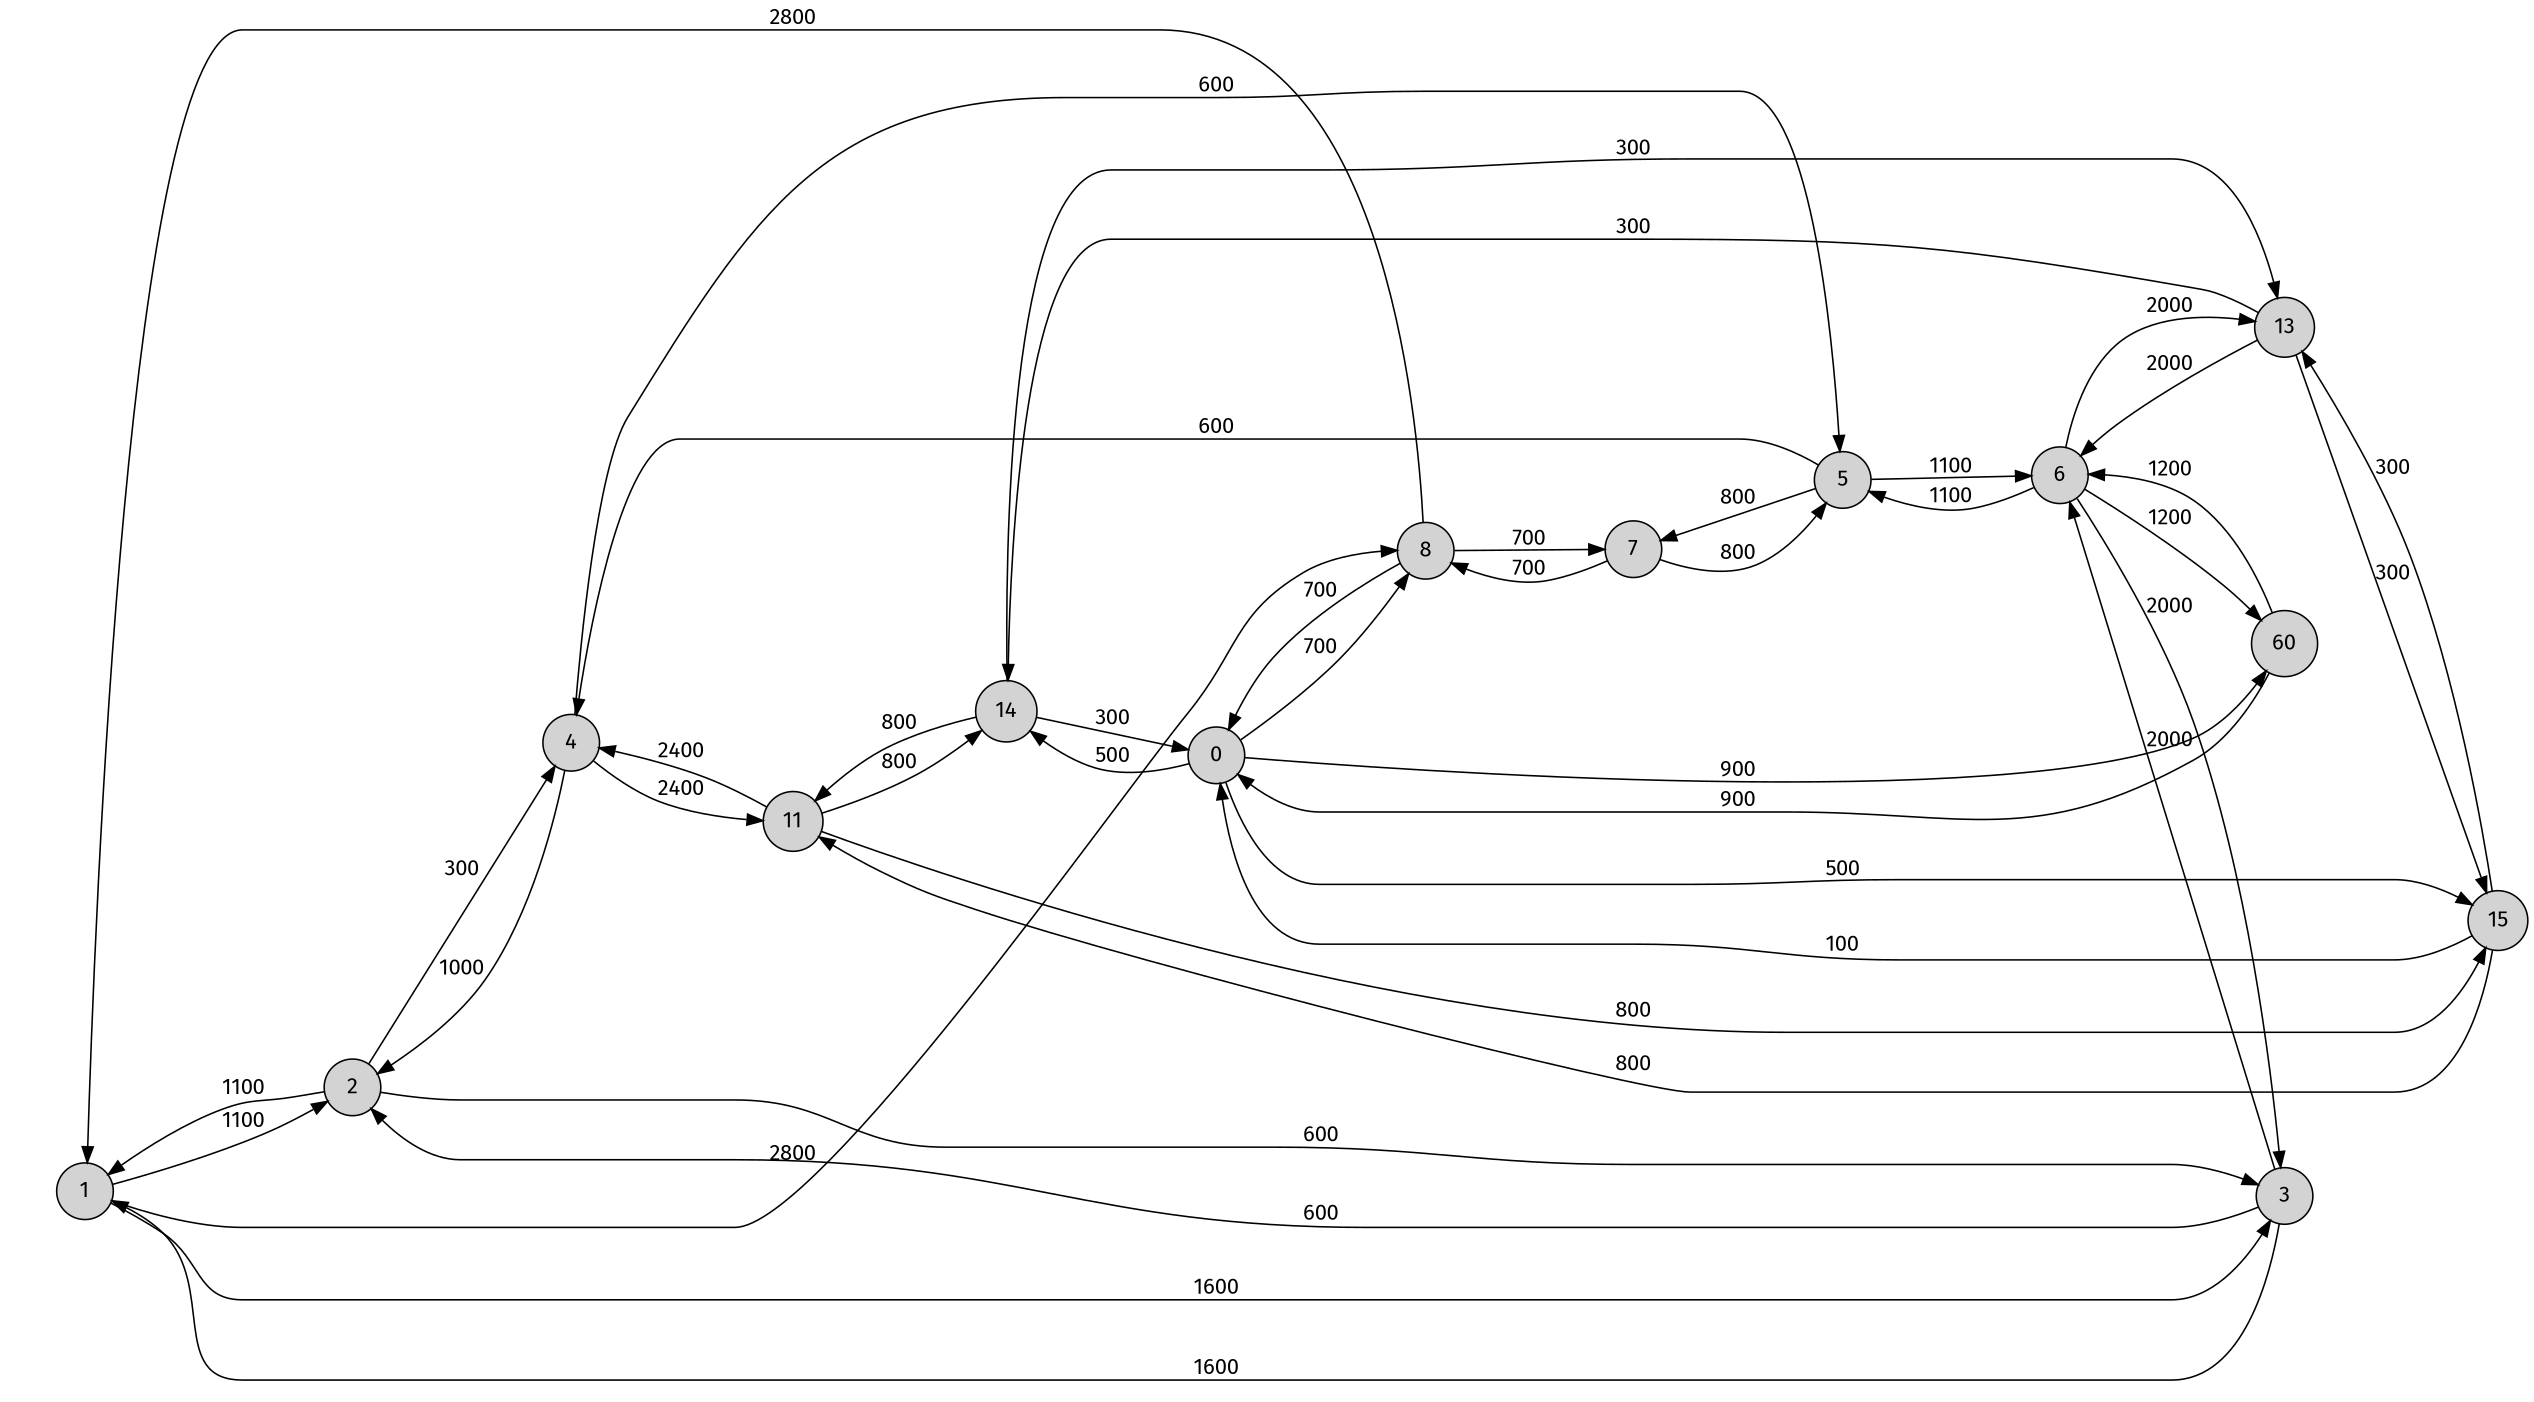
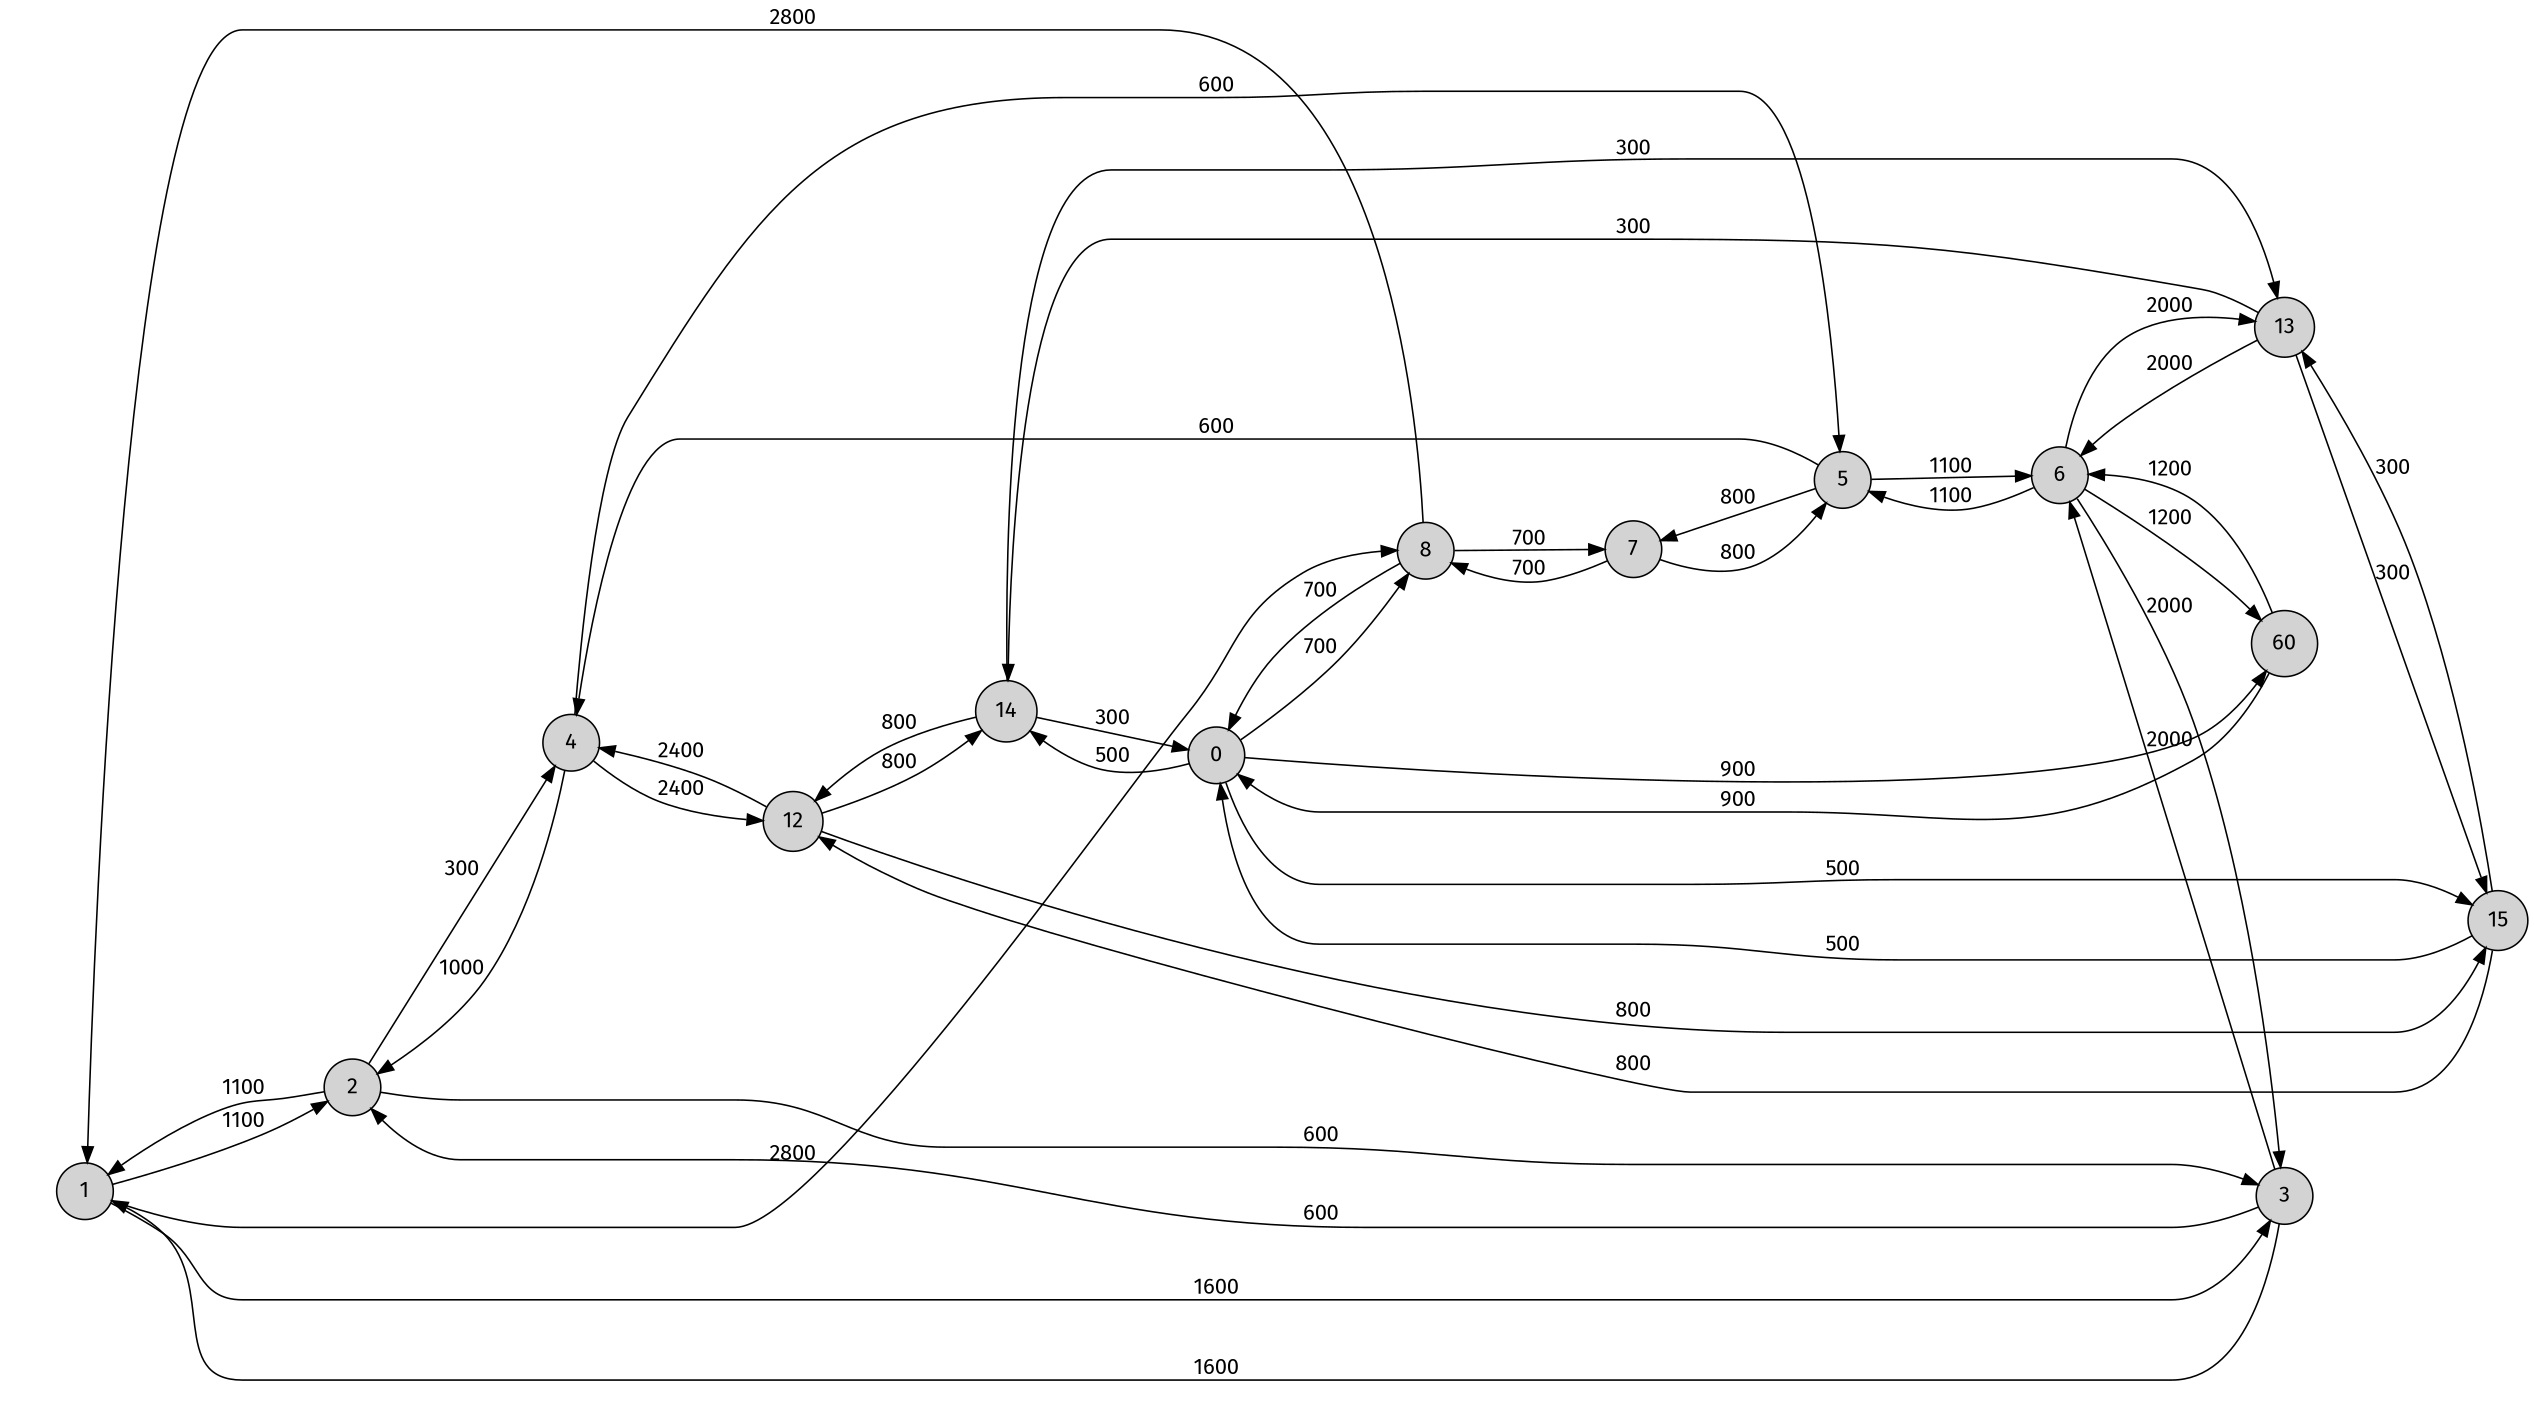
node "11": label "11" -> "12"
edge "15" -> "0": label "100" -> "500"
